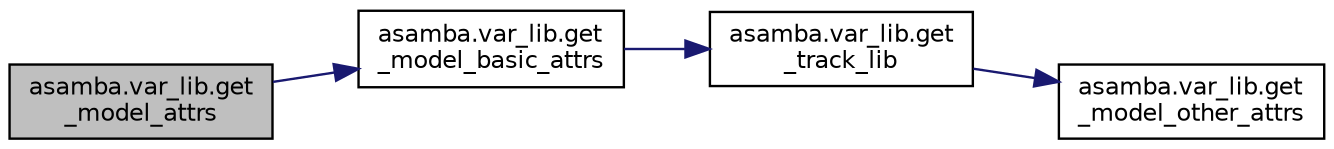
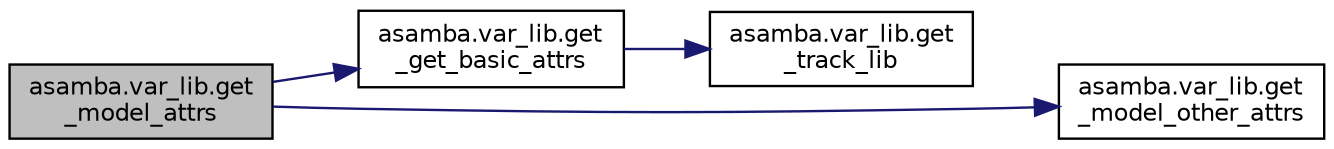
node "asamba.var_lib.get _model_basic_attrs": label "asamba.var_lib.get _model_basic_attrs" -> "asamba.var_lib.get _get_basic_attrs"
edge "asamba.var_lib.get _track_lib" -> "asamba.var_lib.get _model_other_attrs": now "asamba.var_lib.get _model_attrs" -> "asamba.var_lib.get _model_other_attrs"
